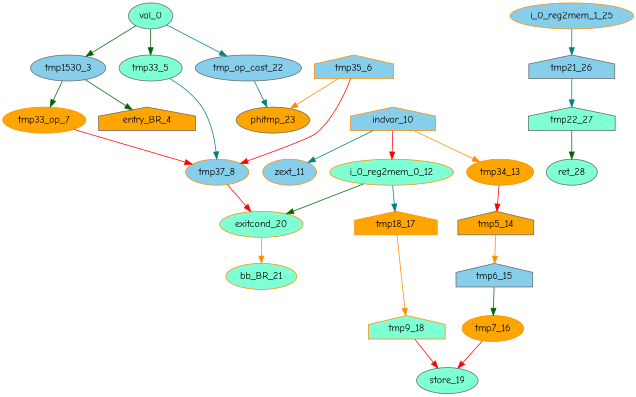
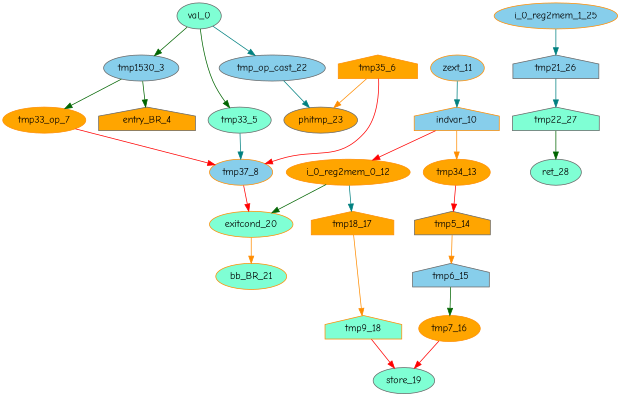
node "tmp35_6": fillcolor skyblue -> orange
edge "indvar_10" -> "zext_11": reversed
node "i_0_reg2mem_0_12": fillcolor aquamarine -> orange
